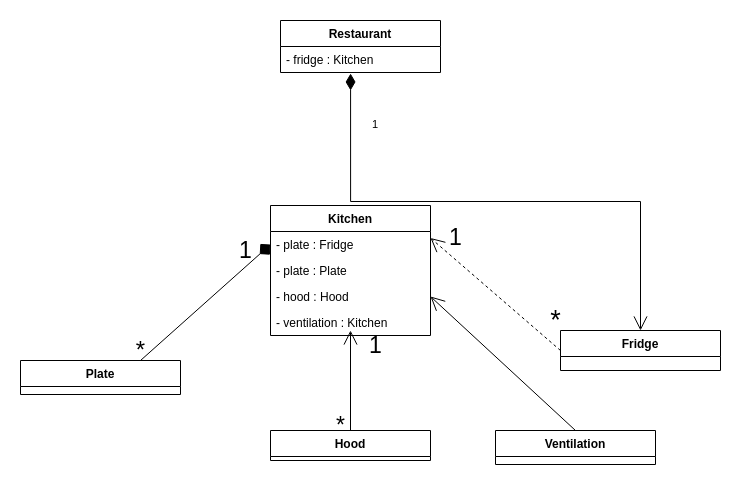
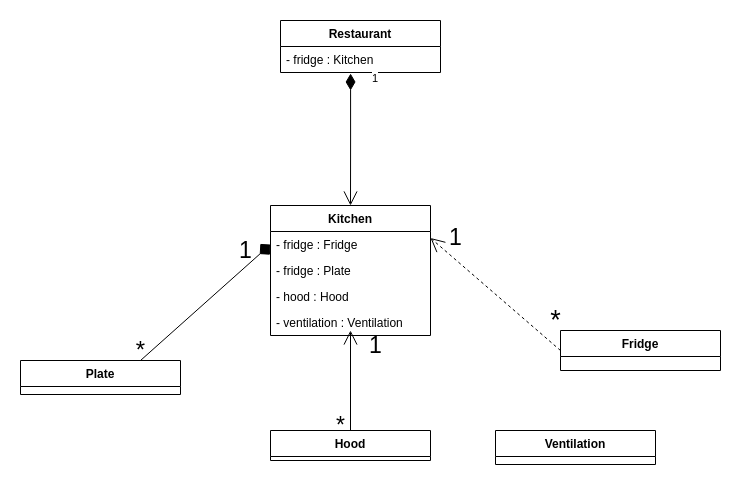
edge "- fridge : Kitchen" -- "Fridge": now "- fridge : Kitchen" -- "Kitchen"
node "- plate : Fridge": label "- plate : Fridge" -> "- fridge : Fridge"
node "- plate : Plate": label "- plate : Plate" -> "- fridge : Plate"
node "- ventilation : Kitchen": label "- ventilation : Kitchen" -> "- ventilation : Ventilation"
edge "Ventilation" -> "- hood : Hood": removed
